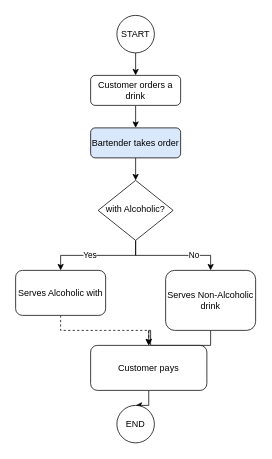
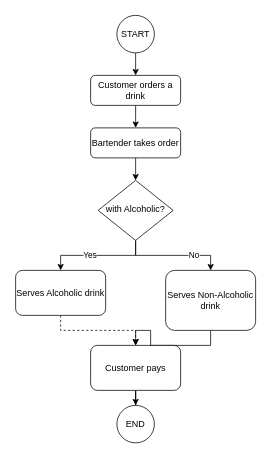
node "Bartender takes order": fillcolor #dae8fc -> #ffffff
node "Serves Alcoholic with": label "Serves Alcoholic with" -> "Serves Alcoholic drink"
node "Customer pays": size 116x45 -> 90x45
